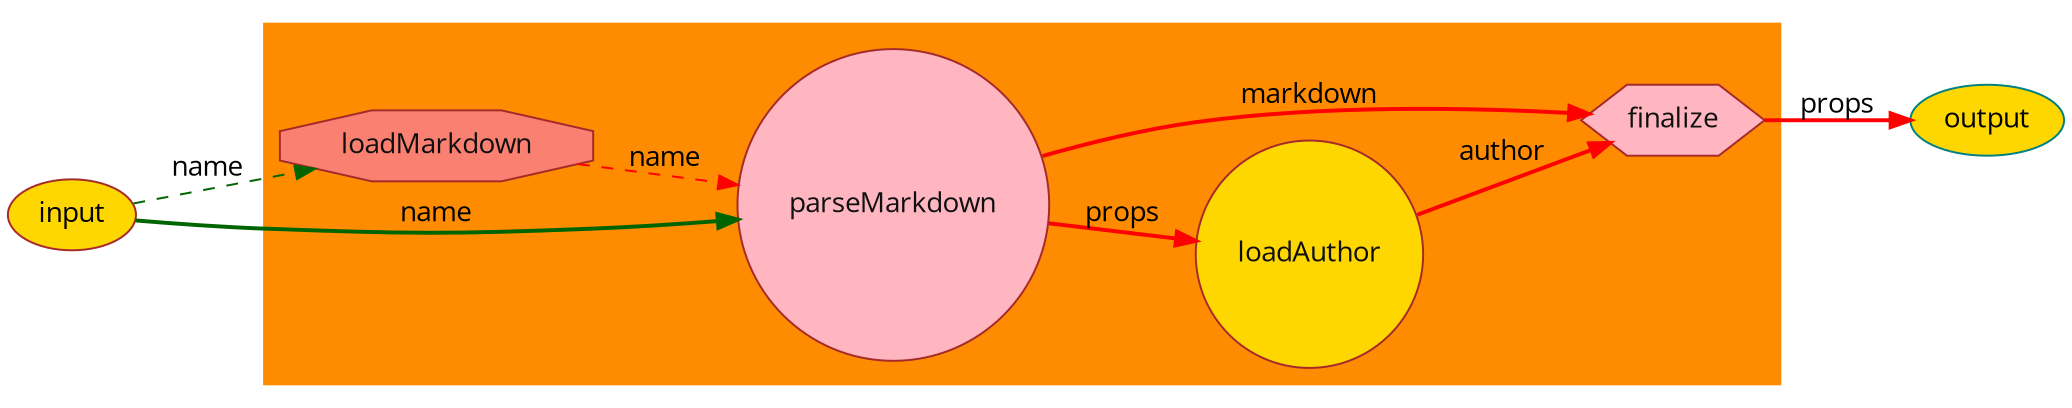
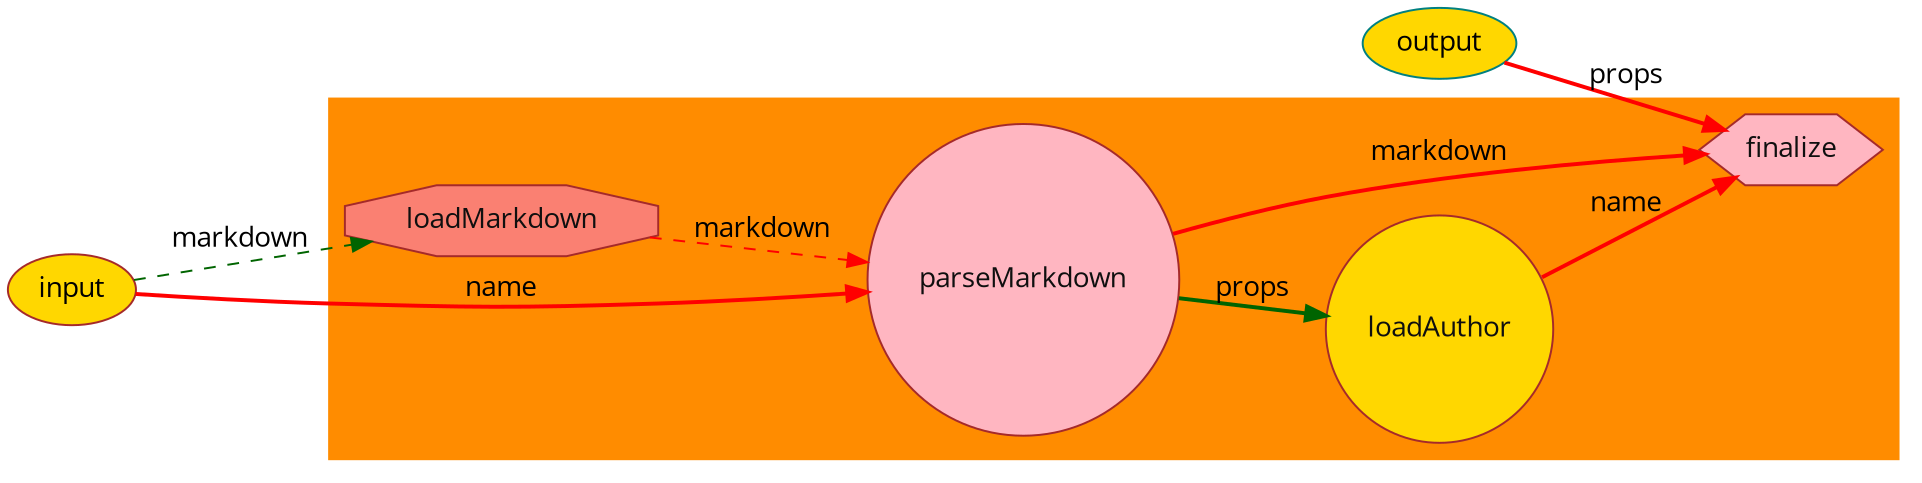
edge "finalize" -> "output": reversed
edge "loadAuthor" -> "finalize": label "author" -> "name"
edge "loadMarkdown" -> "parseMarkdown": label "name" -> "markdown"
edge "input" -> "loadMarkdown": label "name" -> "markdown"
edge "parseMarkdown" -> "loadAuthor": color red -> darkgreen
edge "input" -> "parseMarkdown": color darkgreen -> red
